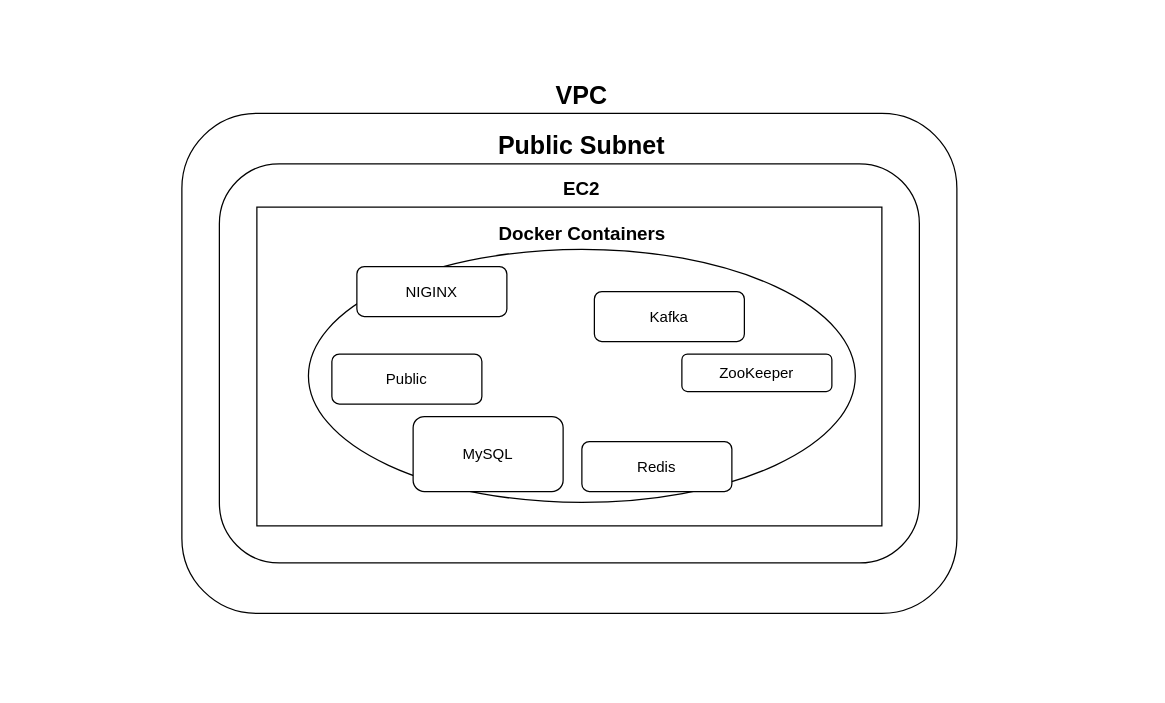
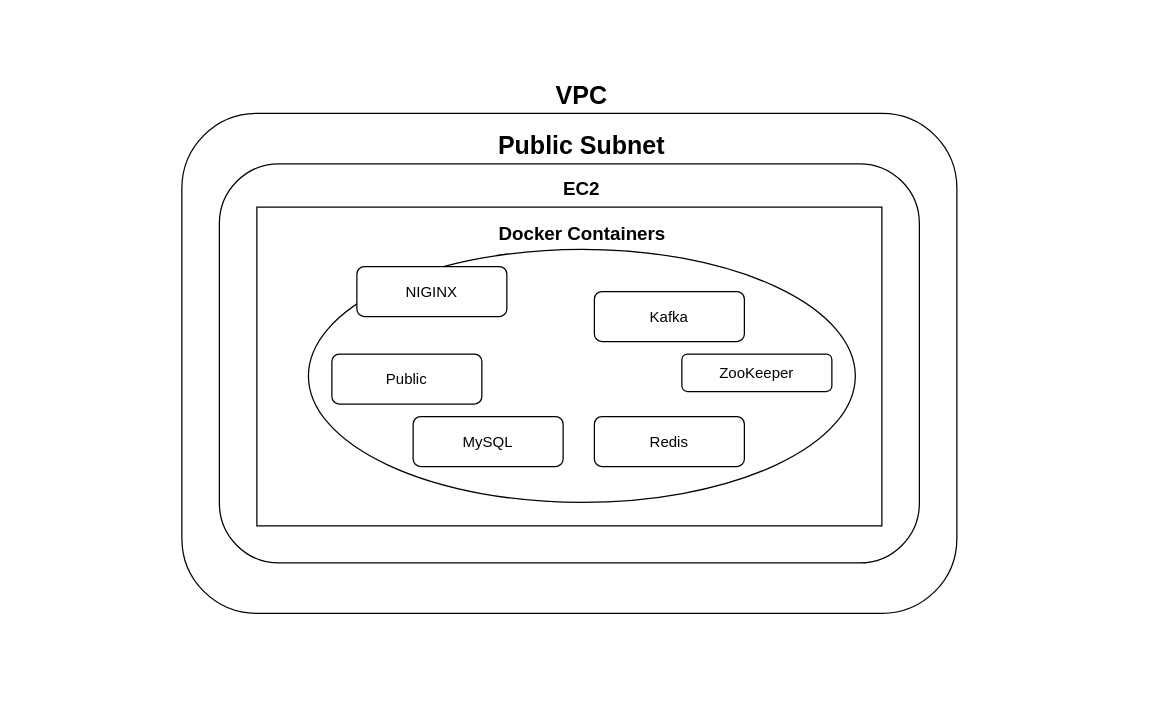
node "MySQL": size 150x75 -> 150x50
node "Redis": moved (657, 466) -> (669, 441)
